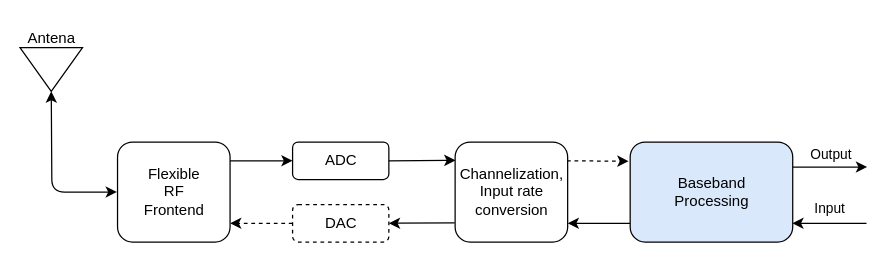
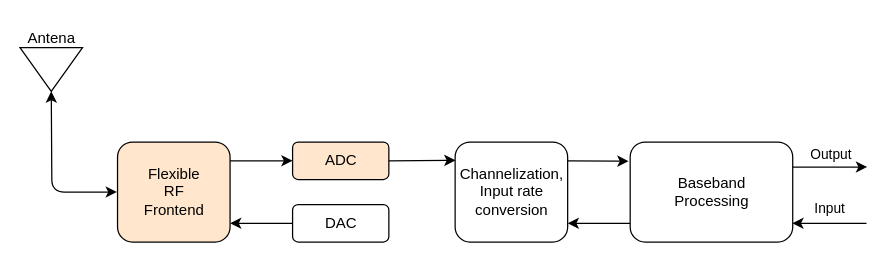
node "ADC": fillcolor #ffffff -> #ffe6cc
edge "Channelization, Input rate conversion" -> "Baseband Processing": style dashed -> solid
node "Flexible RF Frontend": fillcolor #ffffff -> #ffe6cc
node "Baseband Processing": fillcolor #dae8fc -> #ffffff
edge "DAC" -> "Flexible RF Frontend": style dashed -> solid
node "DAC": style dashed -> solid
edge "Channelization, Input rate conversion" -> "DAC": removed
